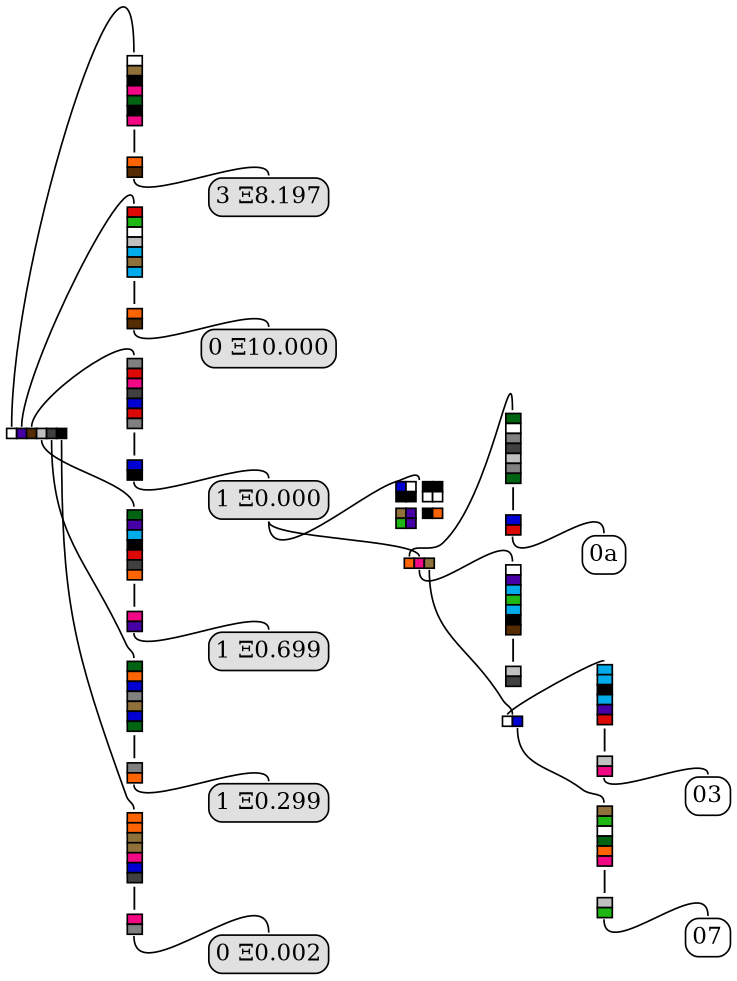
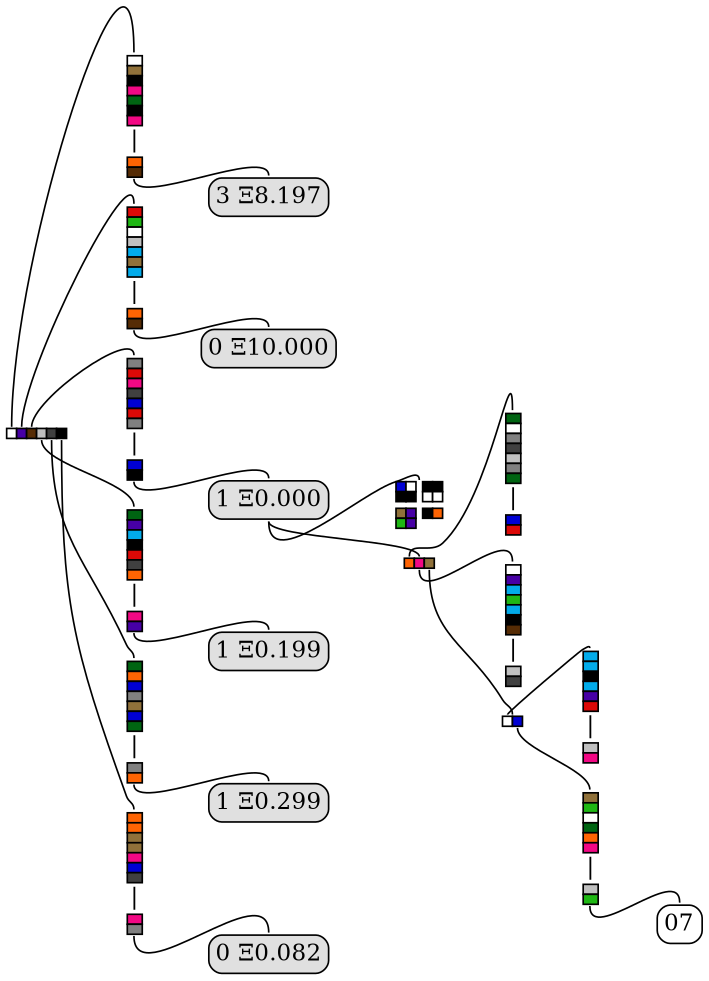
node "0a": removed
node "1 Ξ0.699": label "1 Ξ0.699" -> "1 Ξ0.199"
node "03": removed
node "0 Ξ0.002": label "0 Ξ0.002" -> "0 Ξ0.082"
